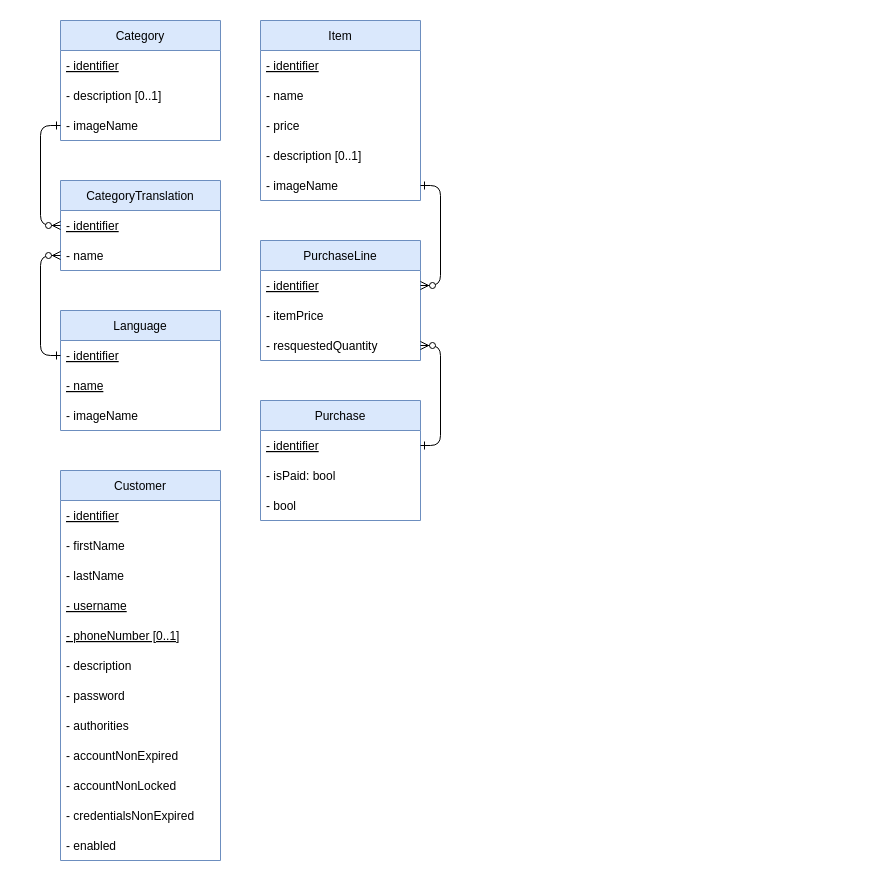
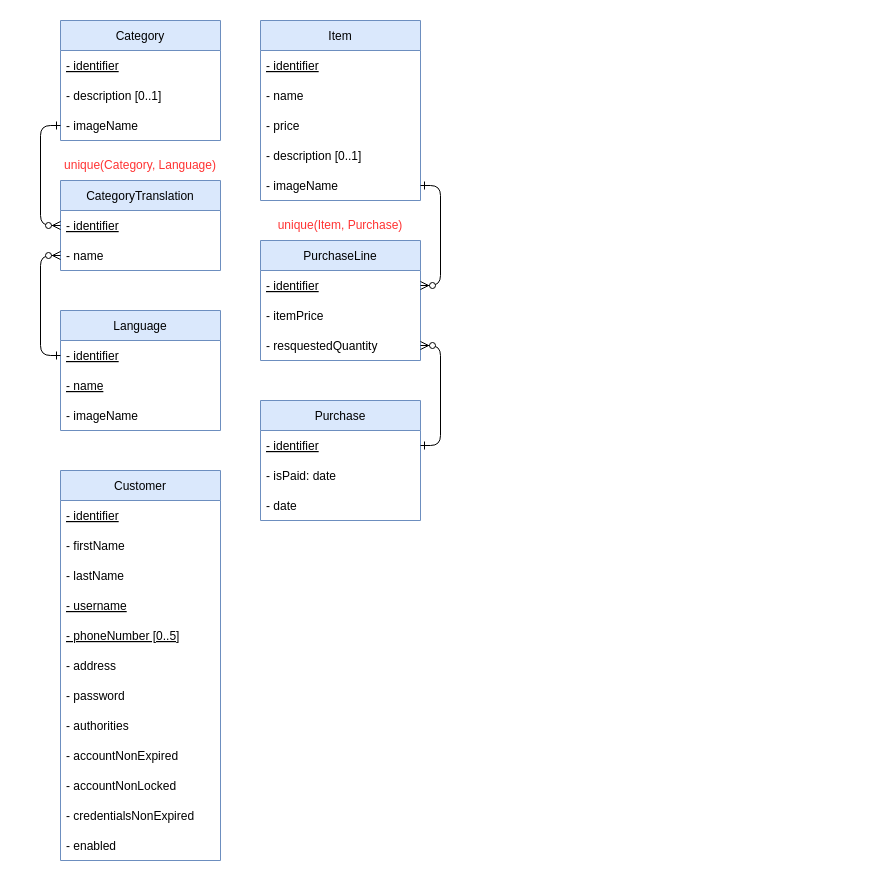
node "unique(Category, Language)": added
node "unique(Item, Purchase)": added
node "- isPaid: bool": label "- isPaid: bool" -> "- isPaid: date"
node "- bool": label "- bool" -> "- date"
node "- phoneNumber [0..1]": label "- phoneNumber [0..1]" -> "- phoneNumber [0..5]"
node "- description": label "- description" -> "- address"
